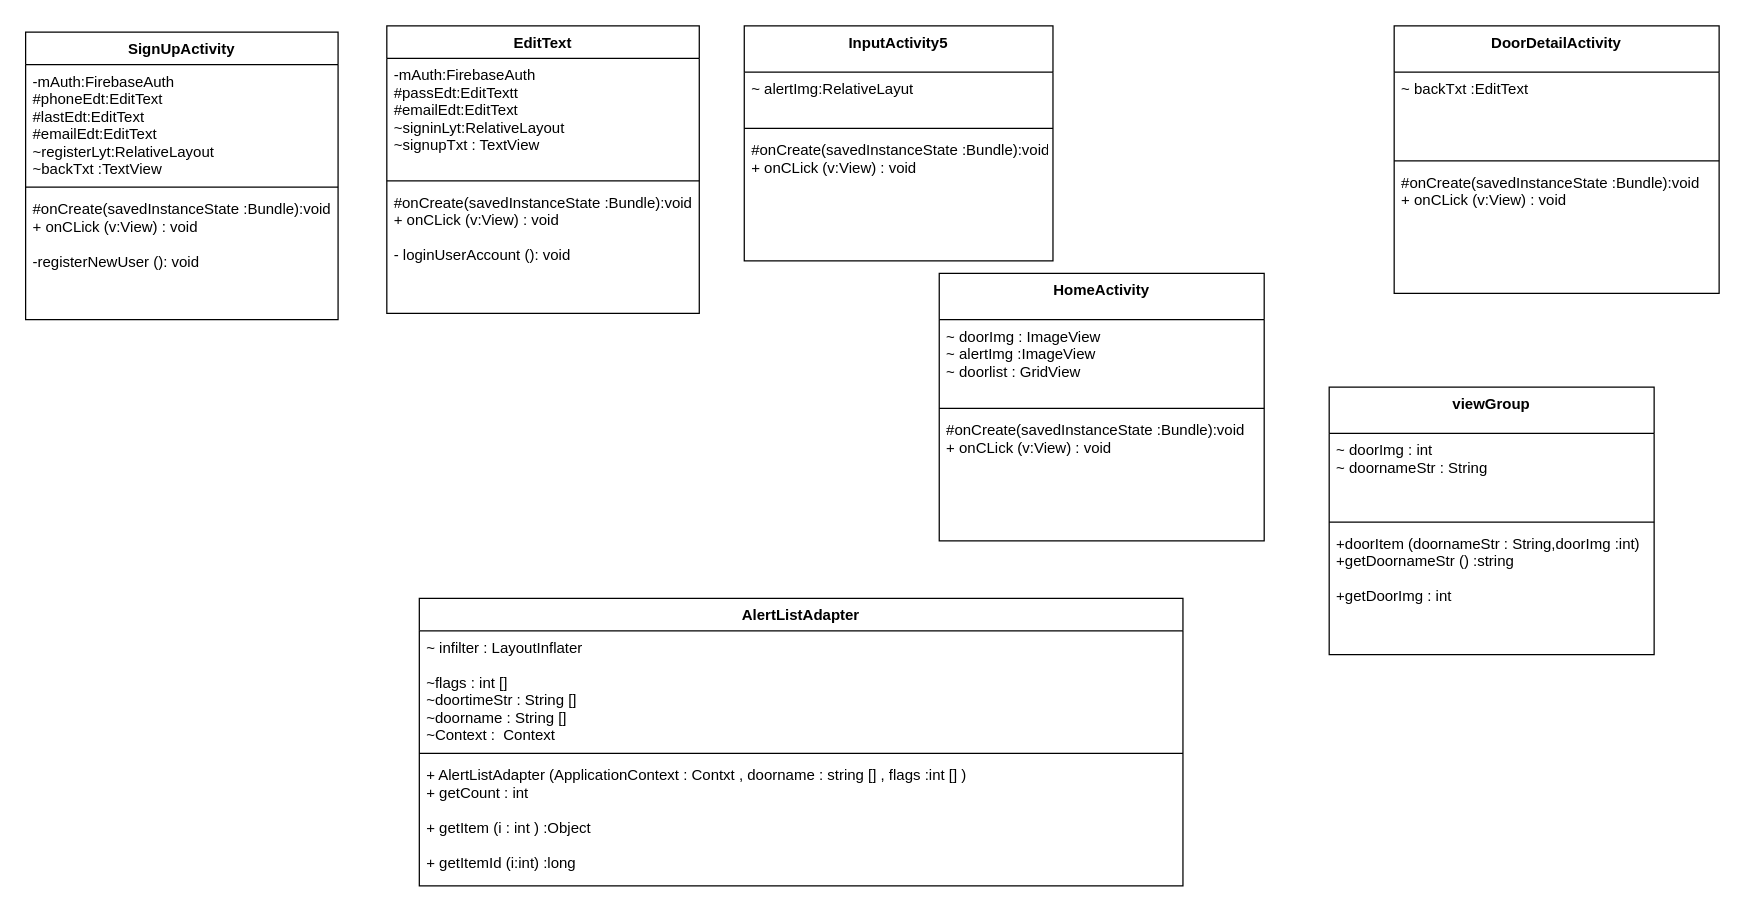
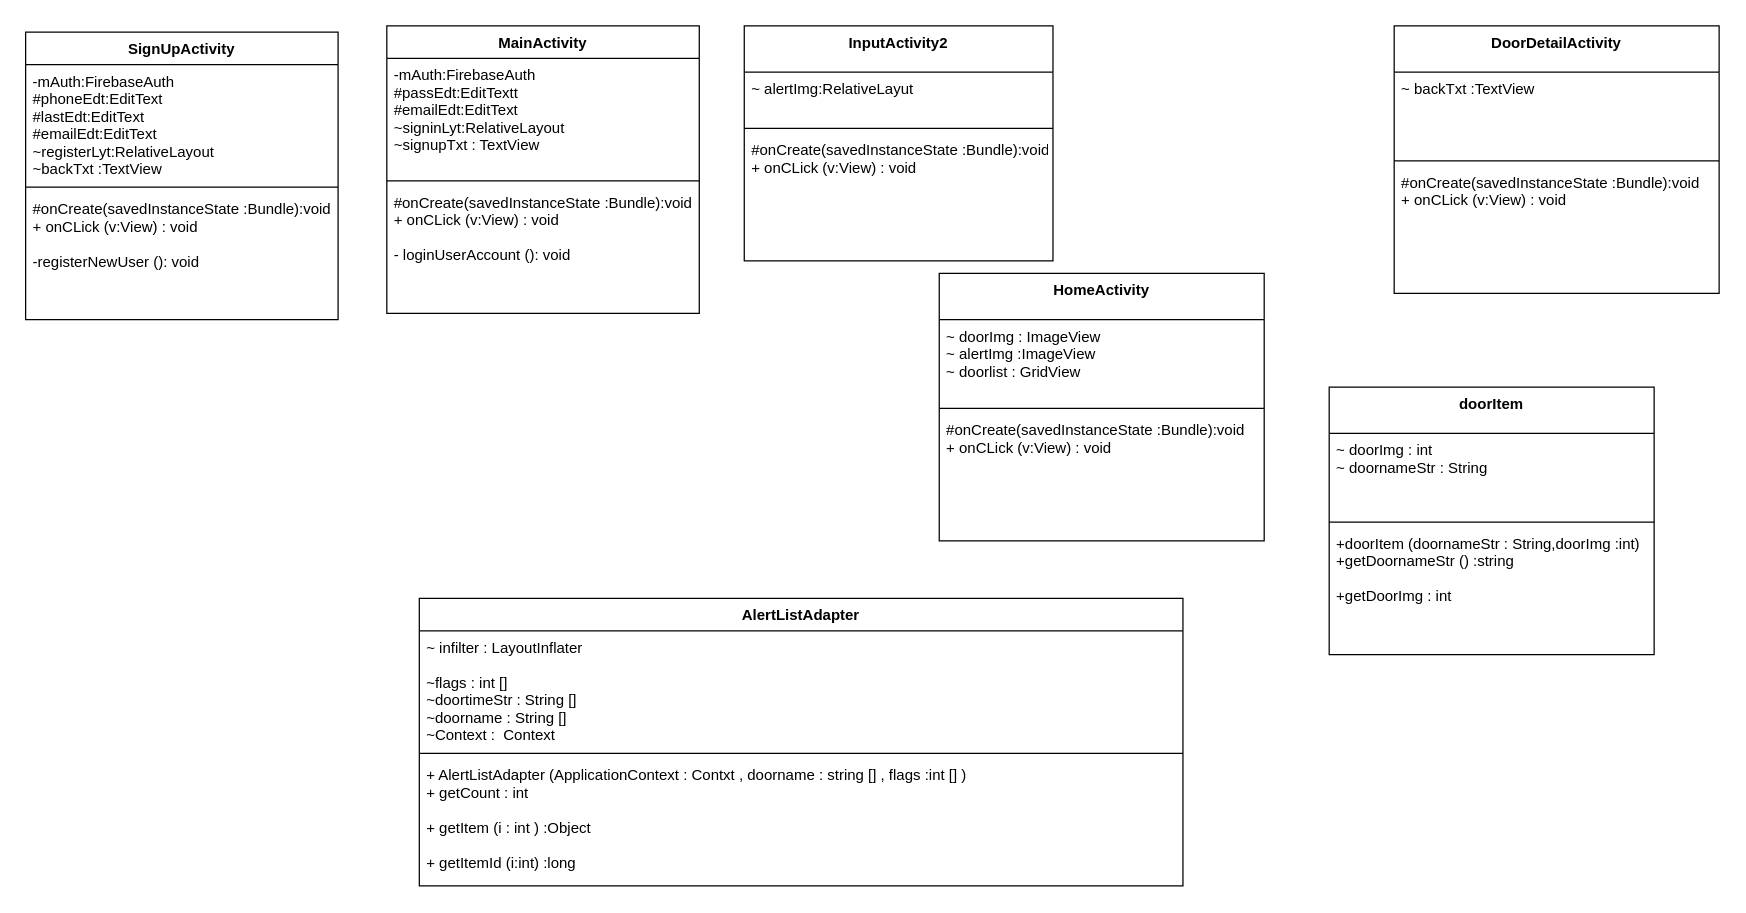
node "EditText": label "EditText" -> "MainActivity"
node "InputActivity5": label "InputActivity5" -> "InputActivity2"
node "~ backTxt :EditText": label "~ backTxt :EditText" -> "~ backTxt :TextView"
node "viewGroup": label "viewGroup" -> "doorItem"
